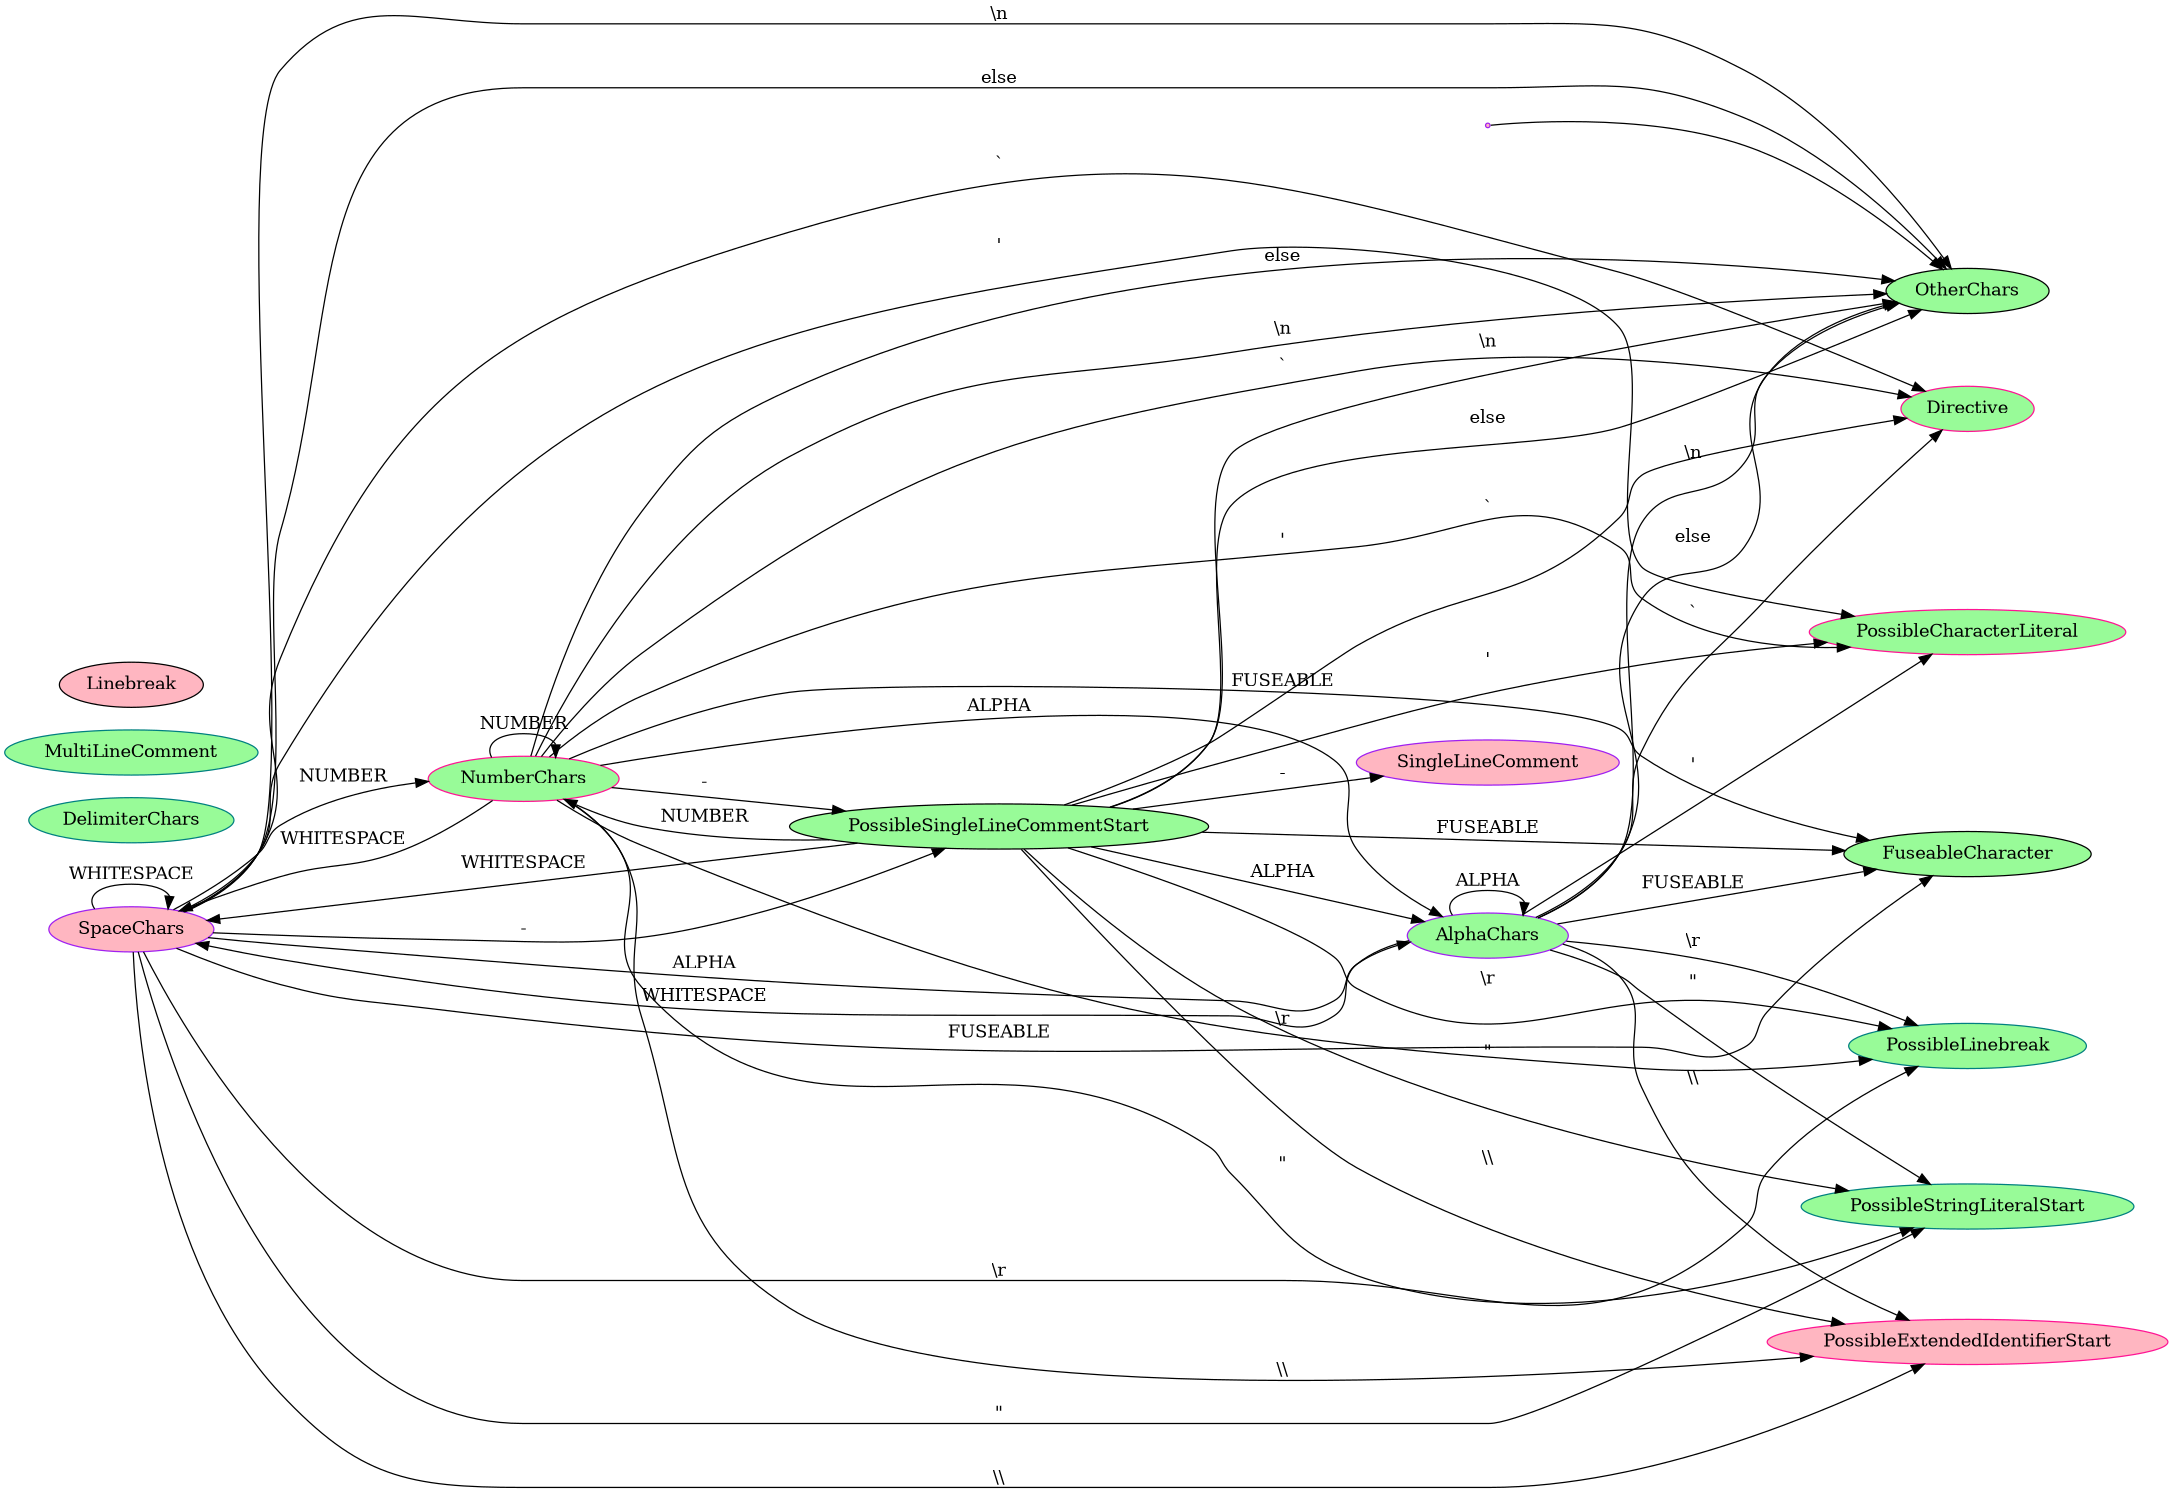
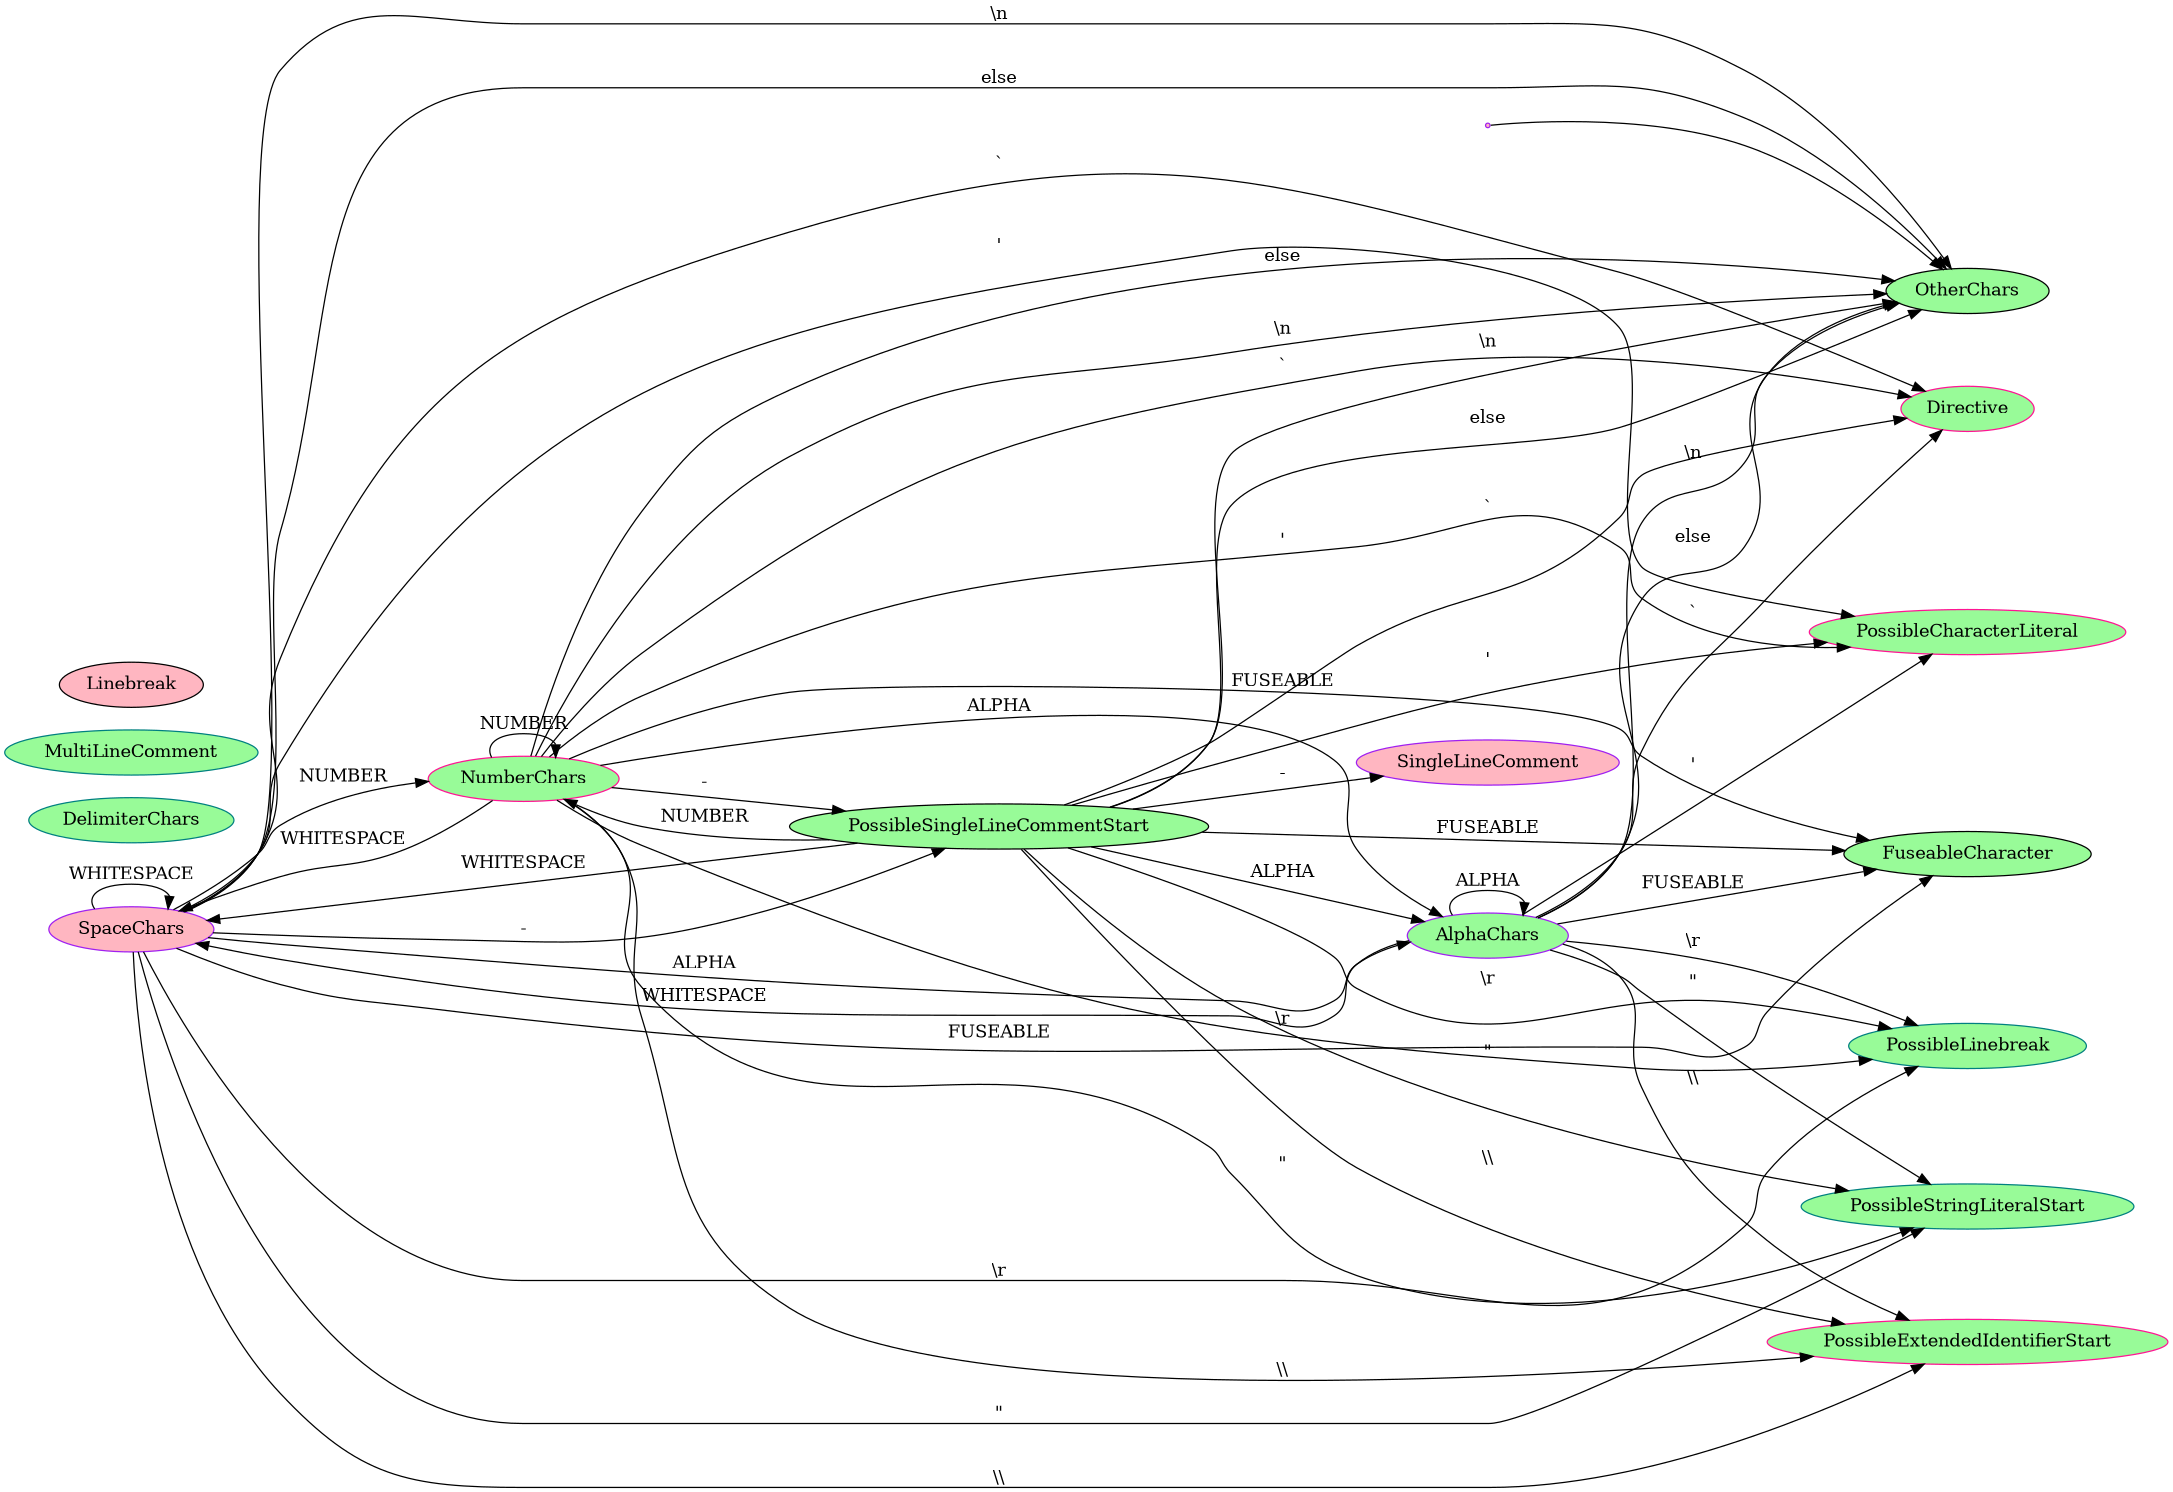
node "PossibleExtendedIdentifierStart": fillcolor lightpink -> palegreen
